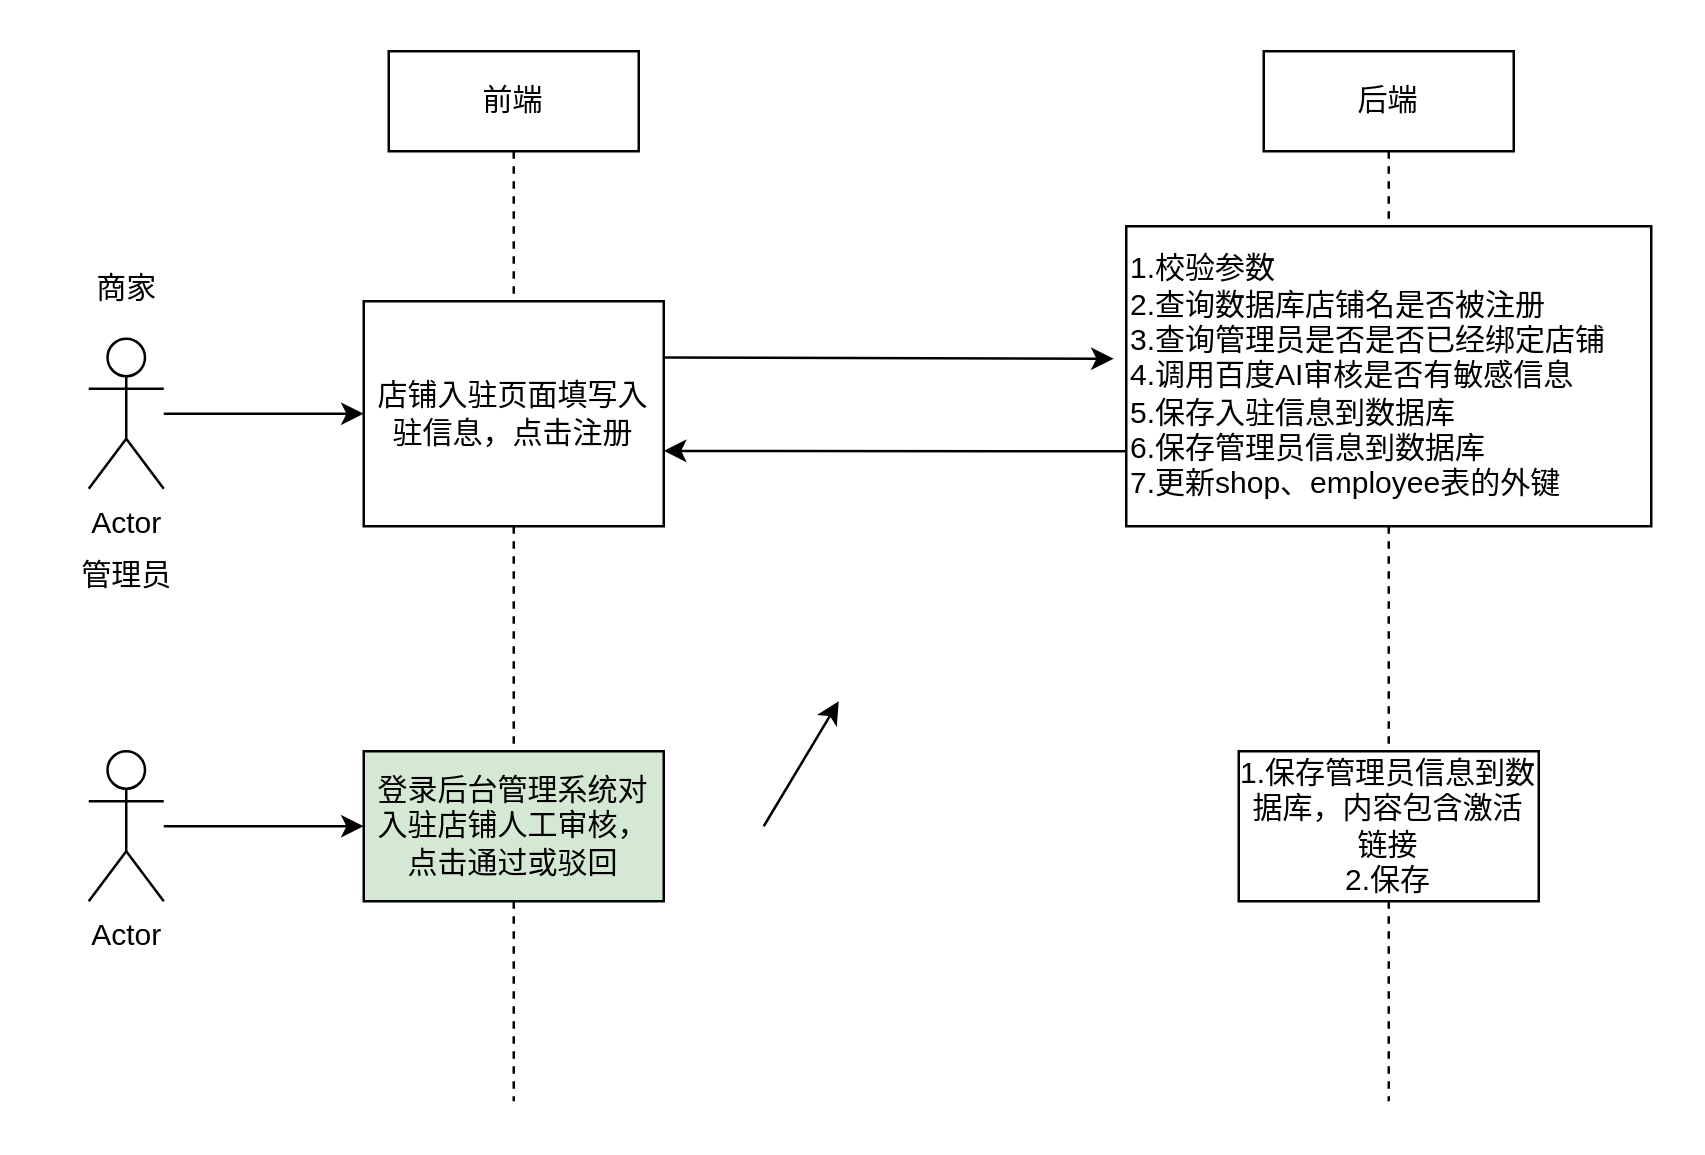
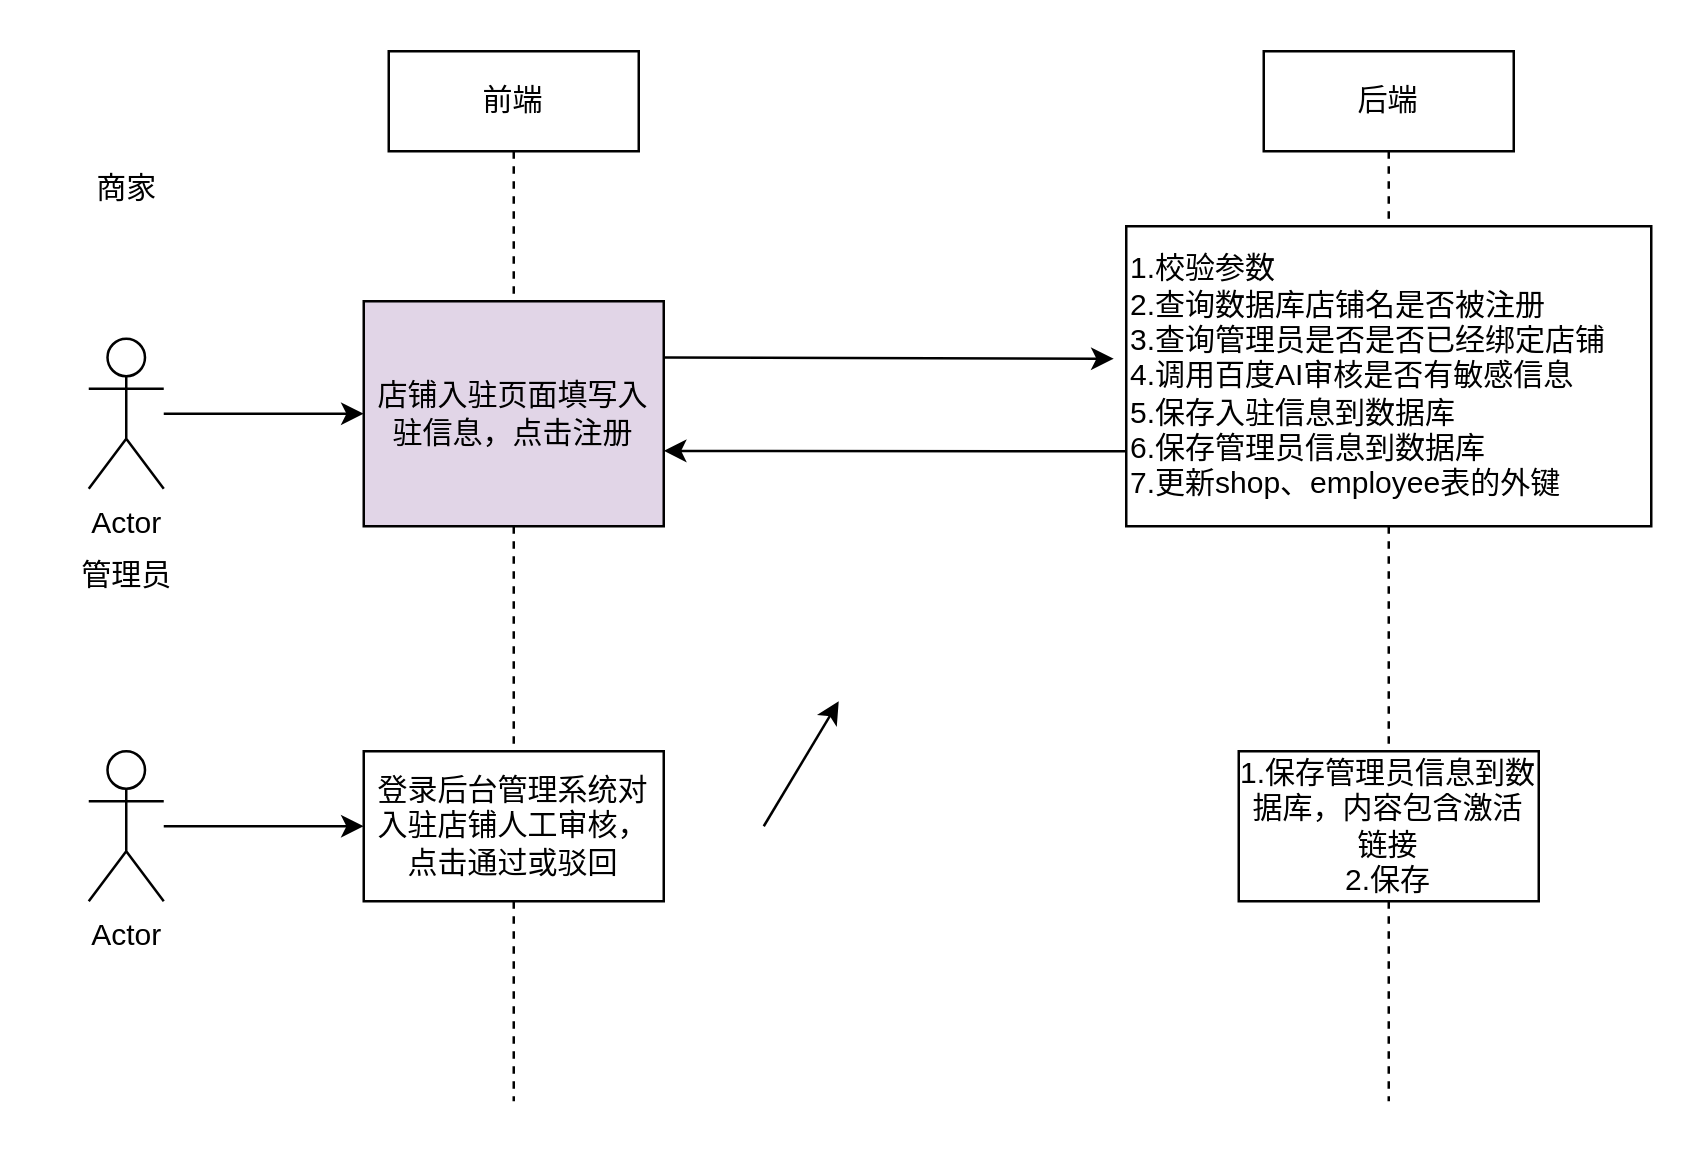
node "商家": moved (126, 289) -> (126, 189)
node "店铺入驻页面填写入驻信息，点击注册": fillcolor #ffffff -> #e1d5e7
node "登录后台管理系统对入驻店铺人工审核， 点击通过或驳回": fillcolor #d5e8d4 -> #ffffff
